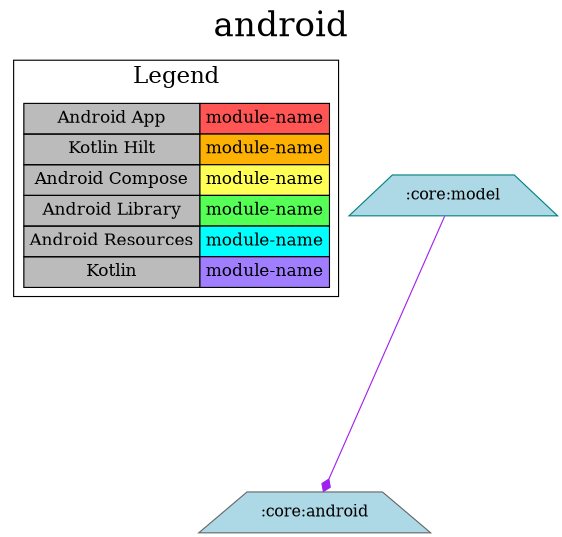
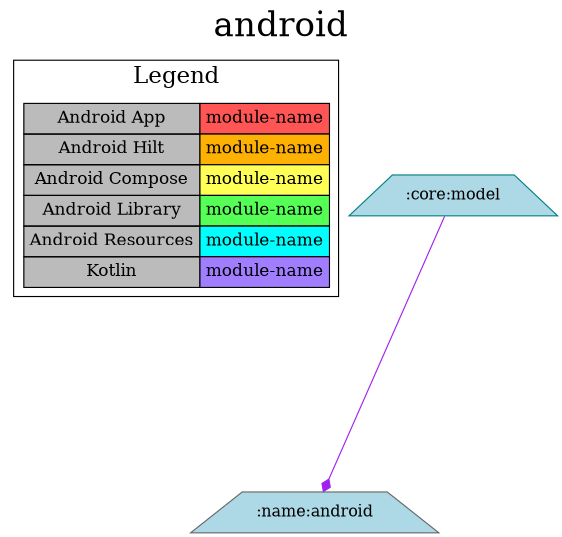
node "Android App": text "Kotlin Hilt" -> "Android Hilt"
node ":core:android": label ":core:android" -> ":name:android"
